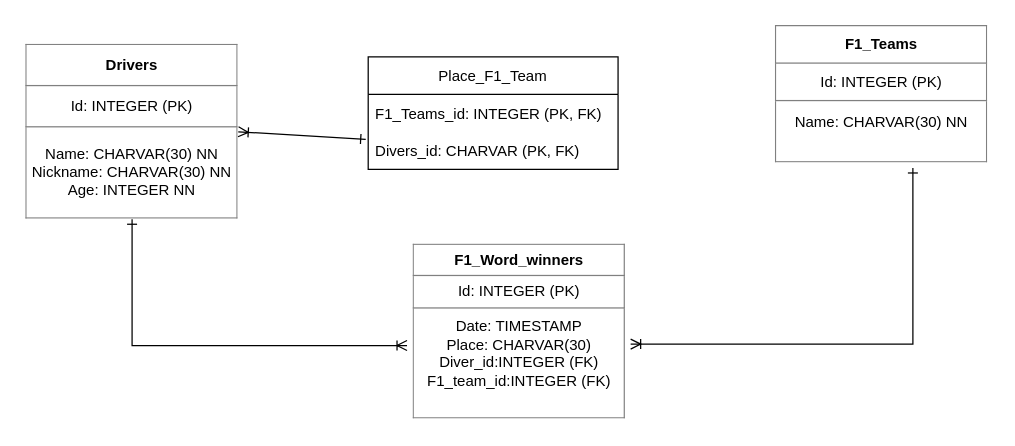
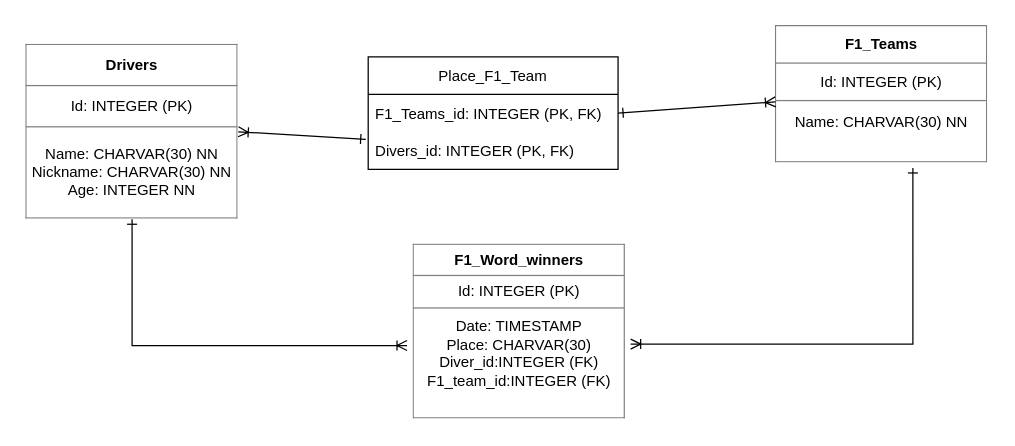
edge "F1_Teams Id: INTEGER (PK) Name: CHARVAR(30) NN" -- "F1_Teams_id: INTEGER (PK, FK)": added
node "Divers_id: CHARVAR (PK, FK)": label "Divers_id: CHARVAR (PK, FK)" -> "Divers_id: INTEGER (PK, FK)"
